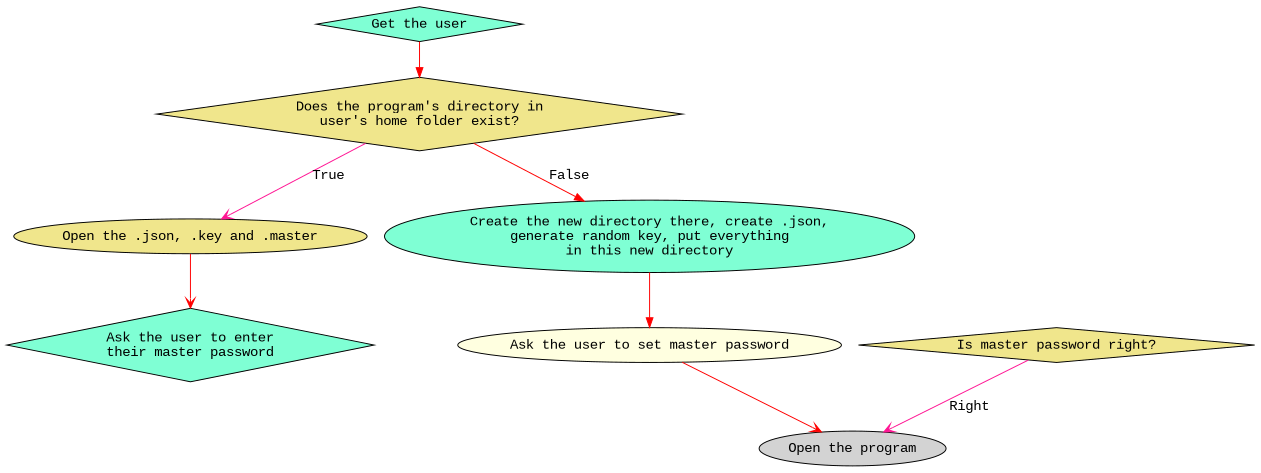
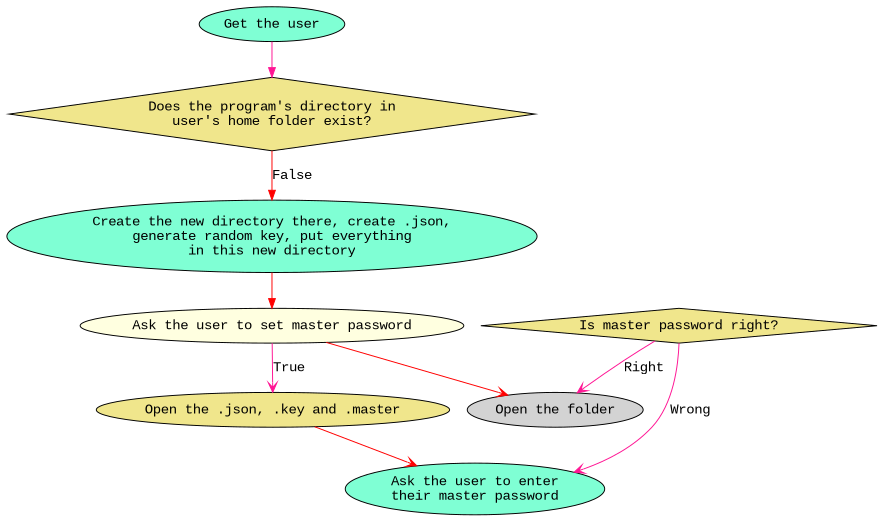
node "Get the user": shape diamond -> ellipse
edge "Get the user" -> "Does the program's directory in user's home folder exist?": color red -> deeppink
edge "Does the program's directory in user's home folder exist?" -> "Open the .json, .key and .master": now "Ask the user to set master password" -> "Open the .json, .key and .master"
node "Ask the user to enter their master password": shape diamond -> ellipse
edge "Is master password right?" -> "Ask the user to enter their master password": added, label "Wrong"
node "Open the program": label "Open the program" -> "Open the folder"
